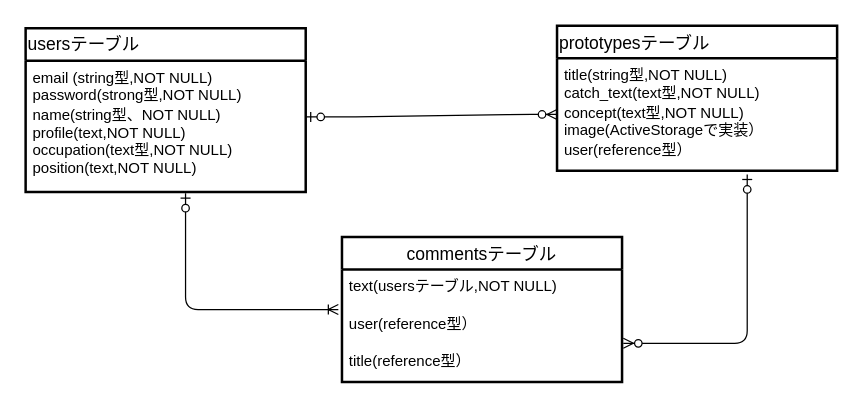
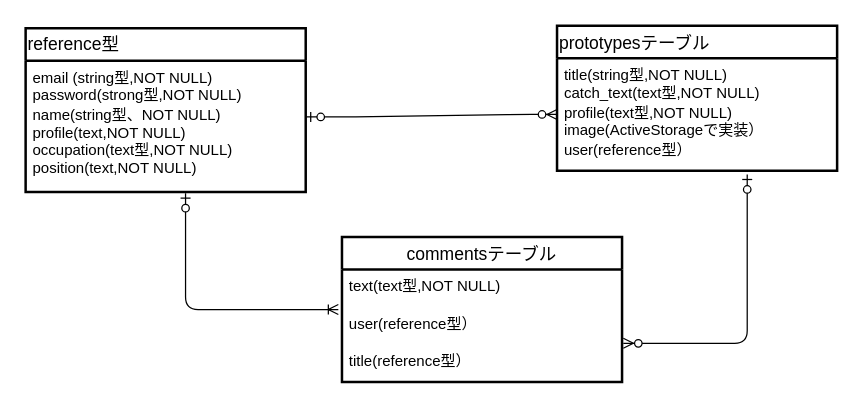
node "usersテーブル": label "usersテーブル" -> "reference型"
node "concept(text型,NOT NULL) image(ActiveStorageで実装）": label "concept(text型,NOT NULL) image(ActiveStorageで実装）" -> "profile(text型,NOT NULL) image(ActiveStorageで実装）"
node "text(usersテーブル,NOT NULL)": label "text(usersテーブル,NOT NULL)" -> "text(text型,NOT NULL)"
